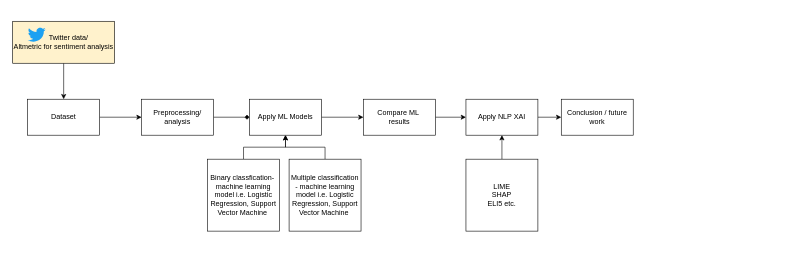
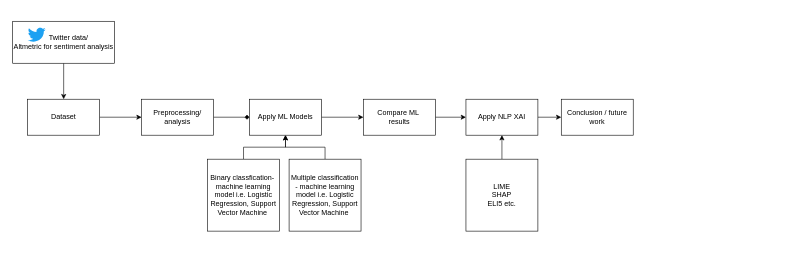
node "Twitter data/ Altmetric for sentiment analysis": fillcolor #fff2cc -> #ffffff
